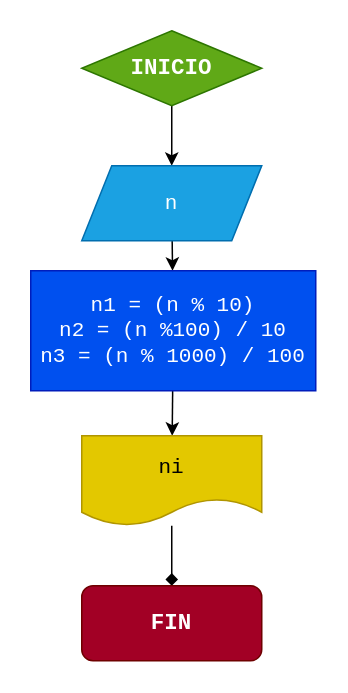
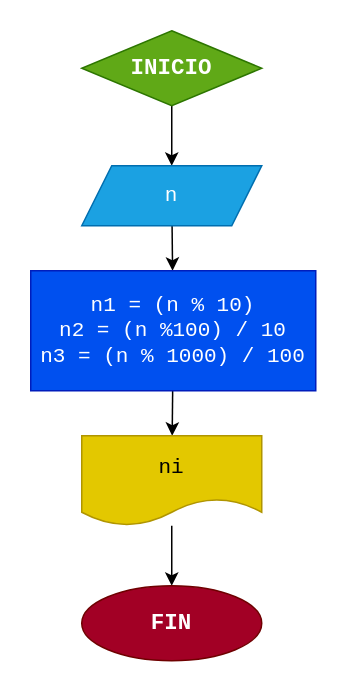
node "n": size 180x75 -> 180x60
edge "ni" -> "FIN": arrowhead diamond -> classic
node "FIN": shape rounded rectangle -> ellipse
